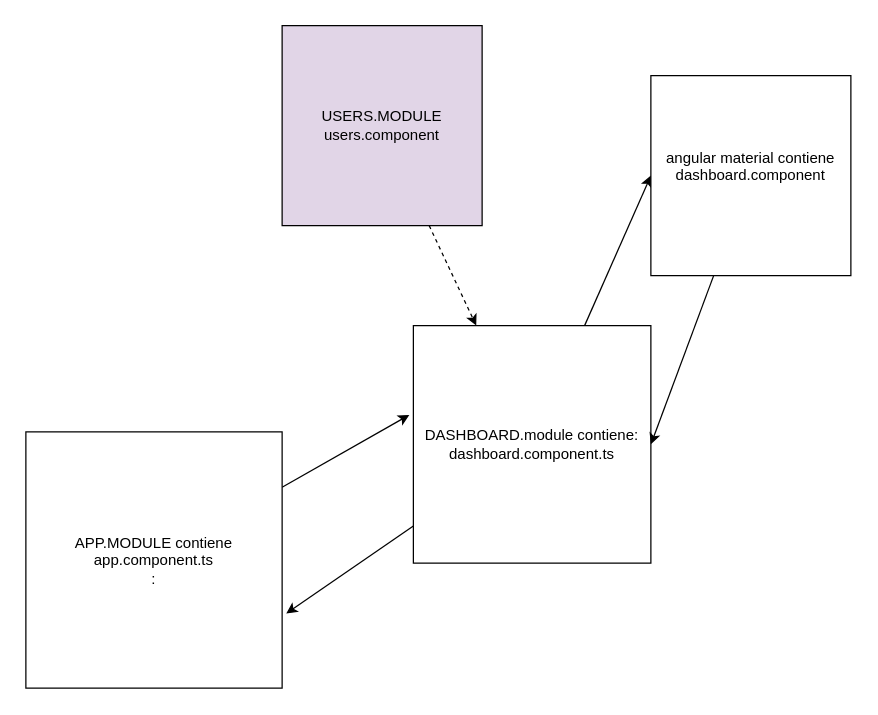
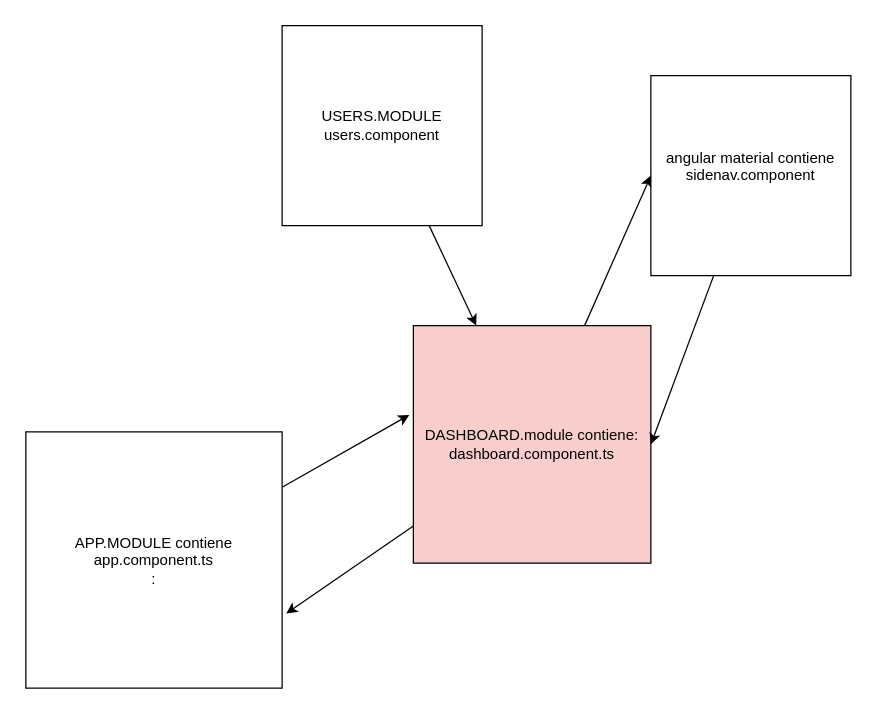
node "USERS.MODULE users.component": fillcolor #e1d5e7 -> #ffffff
node "angular material contiene dashboard.component": label "angular material contiene dashboard.component" -> "angular material contiene sidenav.component"
edge "USERS.MODULE users.component" -> "DASHBOARD.module contiene: dashboard.component.ts": style dashed -> solid
node "DASHBOARD.module contiene: dashboard.component.ts": fillcolor #ffffff -> #f8cecc
